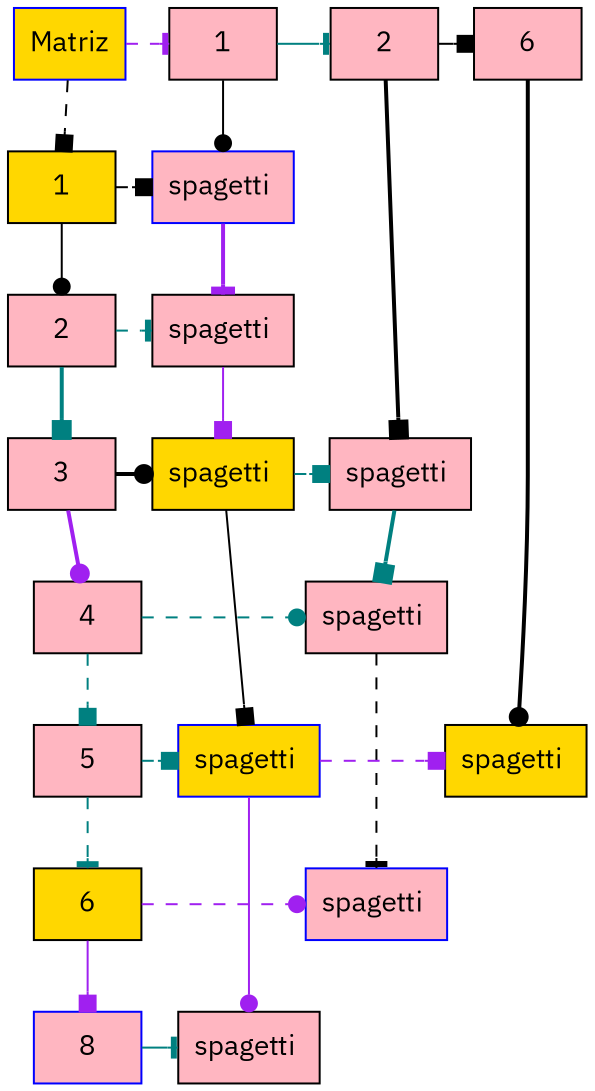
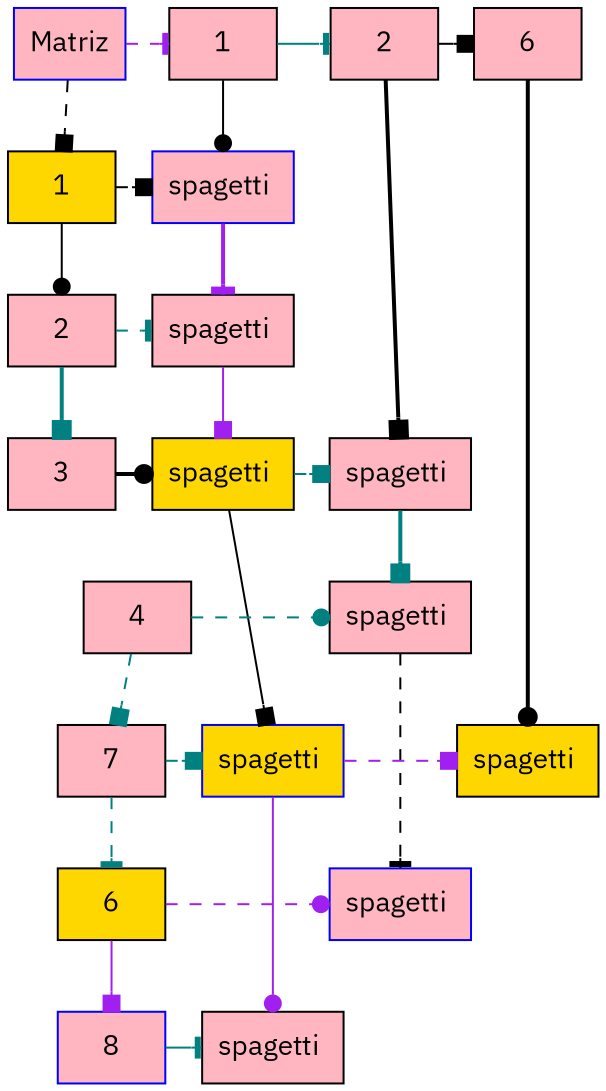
node "Matriz": fillcolor gold -> lightpink
edge "3" -> "4": removed
node "5": label "5" -> "7"
